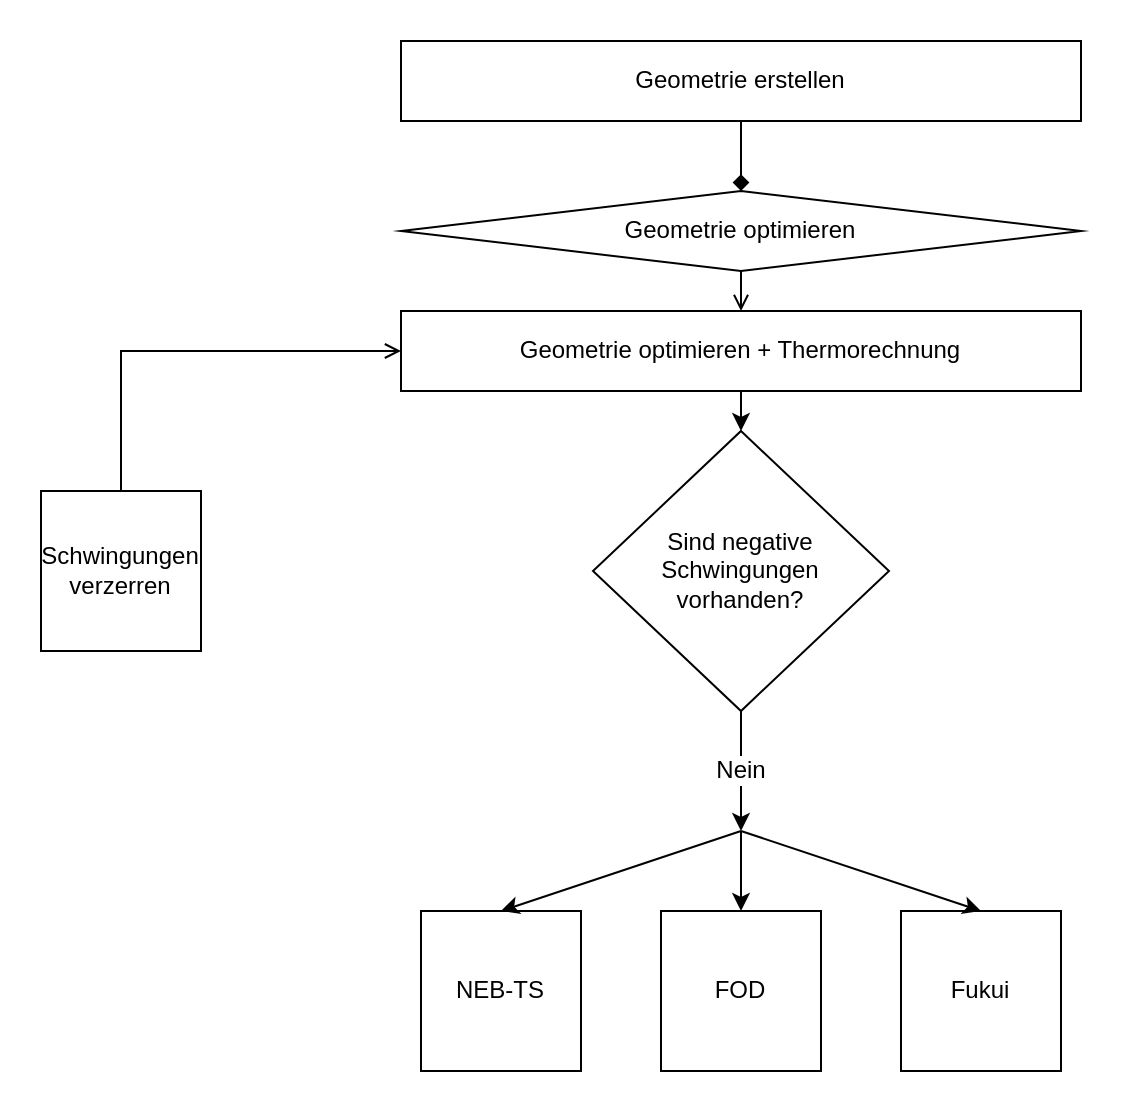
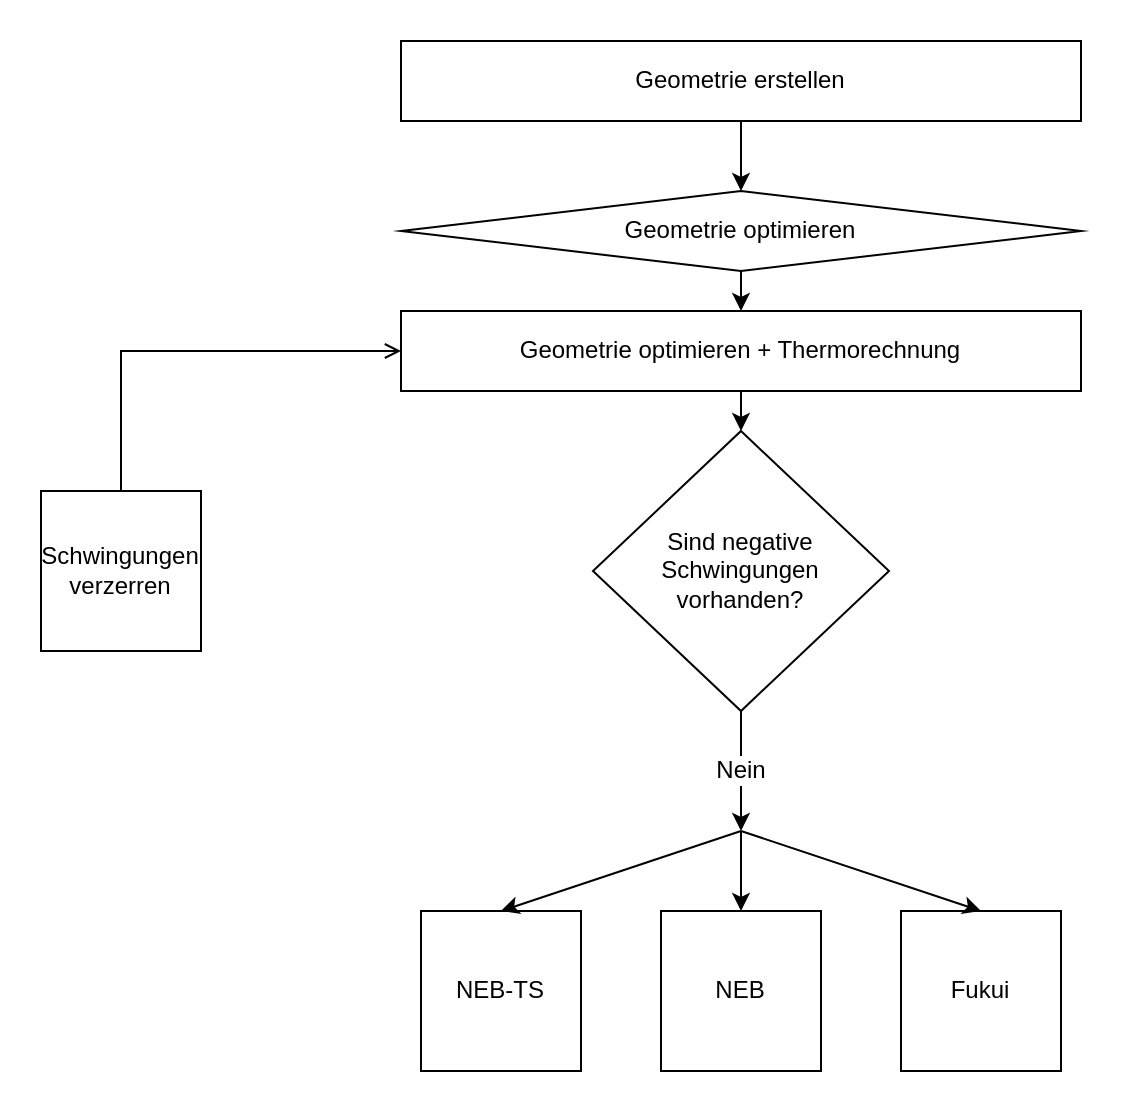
edge "Geometrie erstellen" -> "Geometrie optimieren": arrowhead diamond -> classic
edge "Geometrie optimieren" -> "Geometrie optimieren + Thermorechnung": arrowhead open -> classic
node "FOD": label "FOD" -> "NEB"
